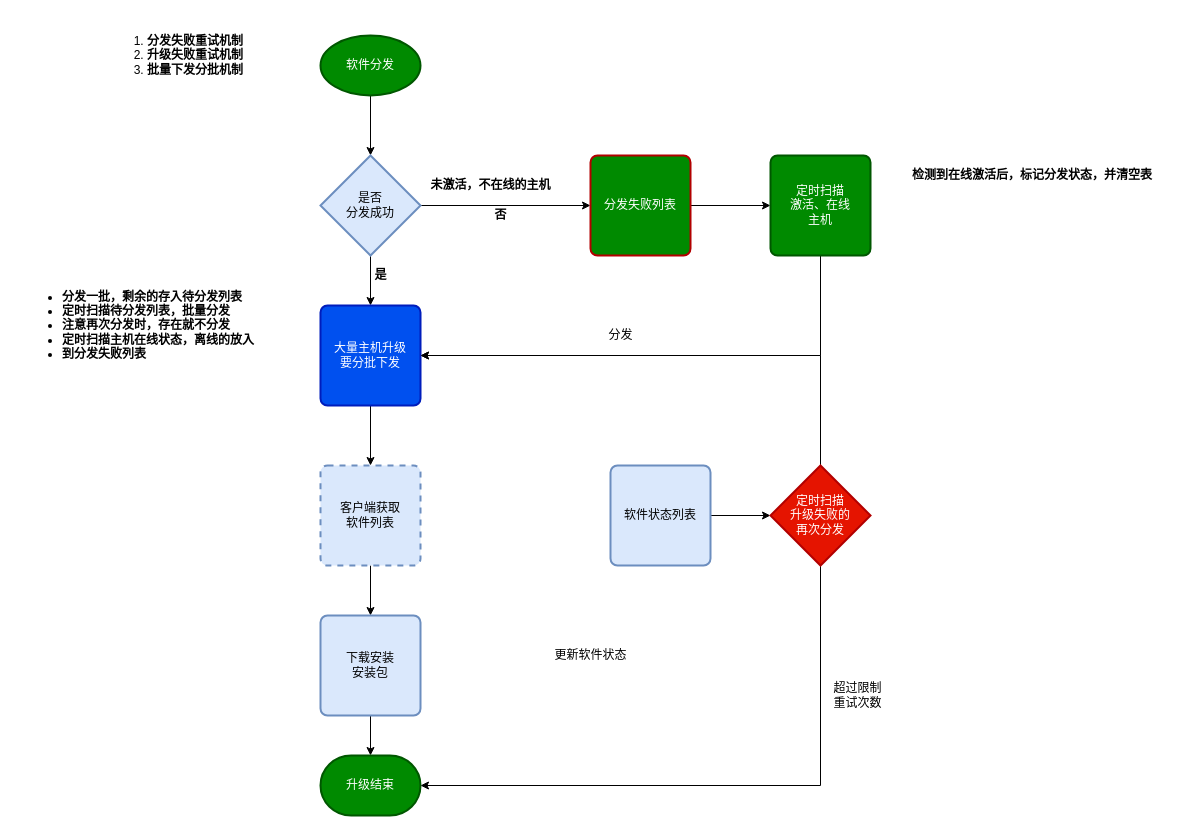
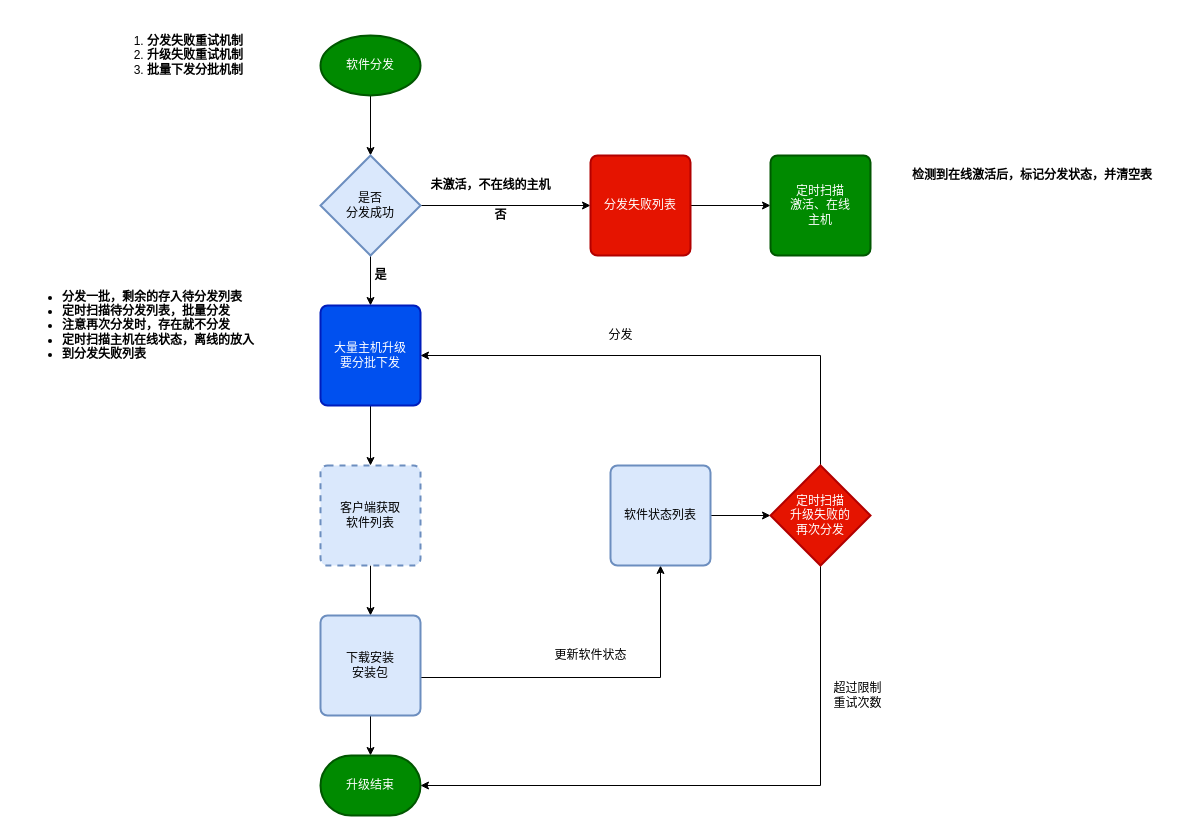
node "分发失败列表": fillcolor #008a00 -> #e51400
edge "定时扫描 激活、在线 主机" -> "大量主机升级 要分批下发": removed
edge "下载安装 安装包" -> "软件状态列表": added
